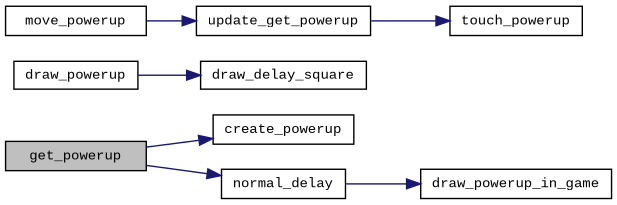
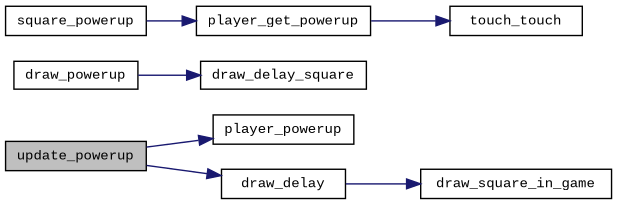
node "move_powerup": label "move_powerup" -> "square_powerup"
node "update_get_powerup": label "update_get_powerup" -> "player_get_powerup"
node "touch_powerup": label "touch_powerup" -> "touch_touch"
node "create_powerup": label "create_powerup" -> "player_powerup"
node "get_powerup": label "get_powerup" -> "update_powerup"
node "normal_delay": label "normal_delay" -> "draw_delay"
node "draw_powerup_in_game": label "draw_powerup_in_game" -> "draw_square_in_game"
